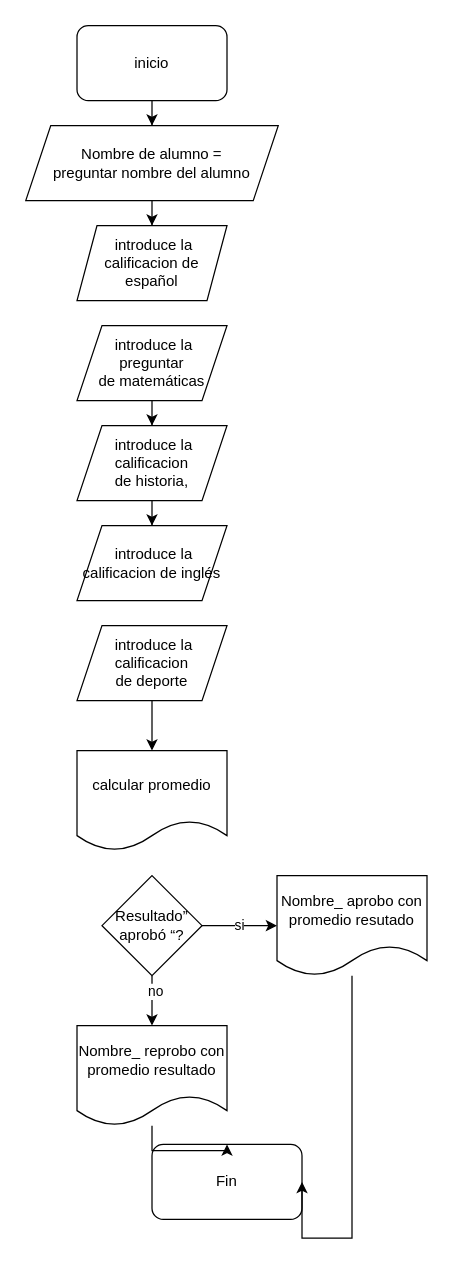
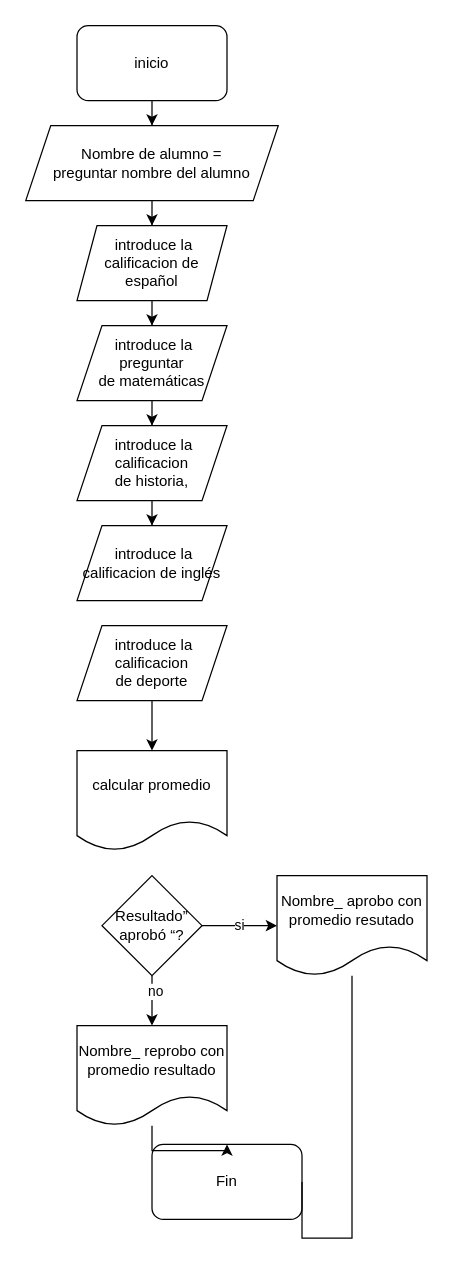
edge "introduce la calificacion de español" -> "introduce la preguntar de matemáticas": added
edge "Nombre_ aprobo con promedio resutado" -> "Fin": arrowhead classic -> none
